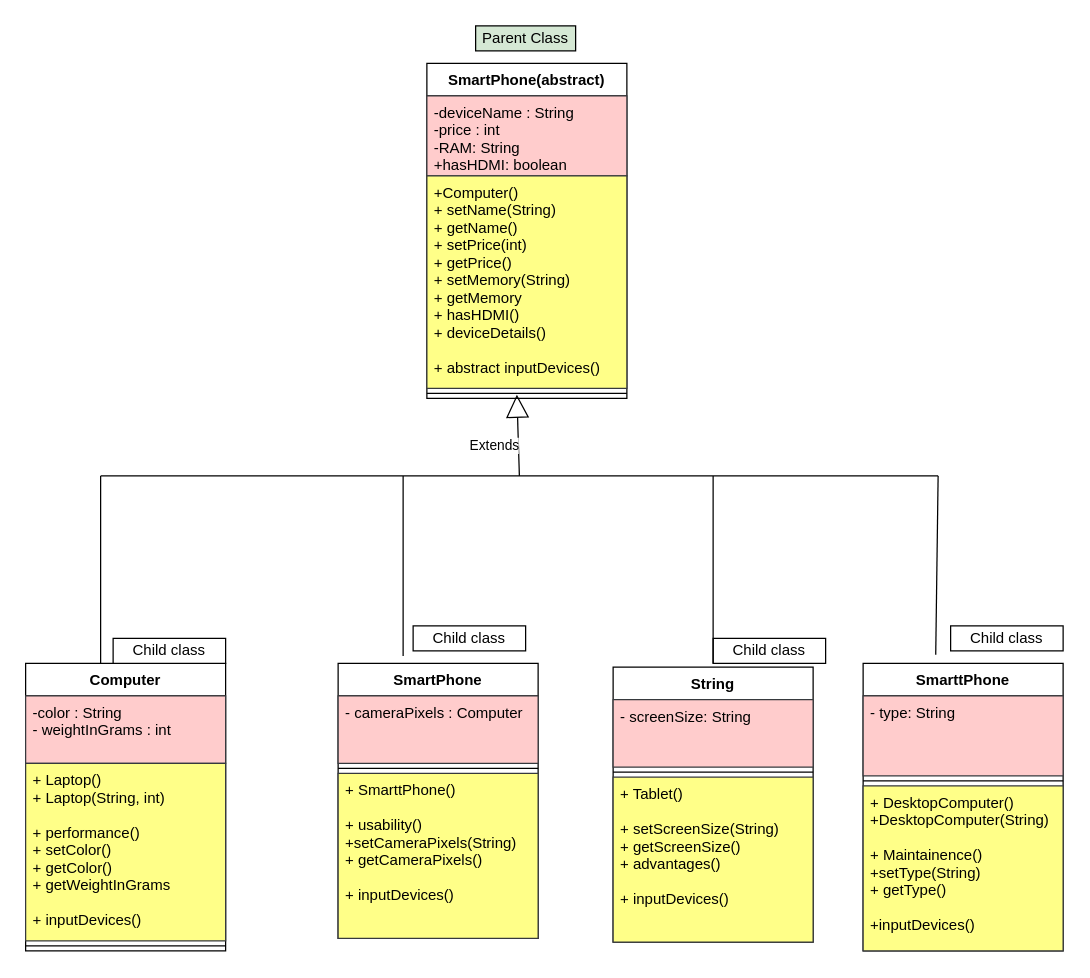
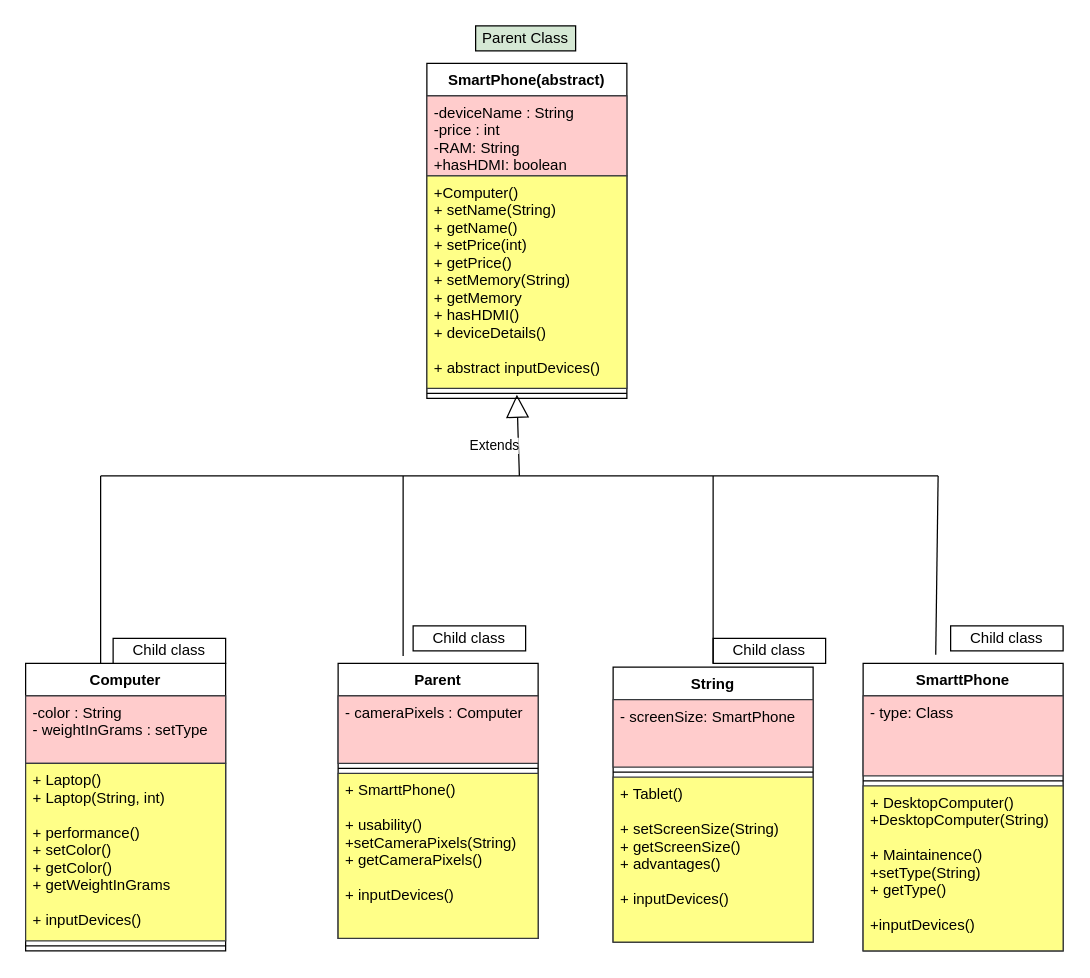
node "SmartPhone": label "SmartPhone" -> "Parent"
node "-color : String - weightInGrams : int": label "-color : String - weightInGrams : int" -> "-color : String - weightInGrams : setType"
node "- type: String": label "- type: String" -> "- type: Class"
node "- screenSize: String": label "- screenSize: String" -> "- screenSize: SmartPhone"
